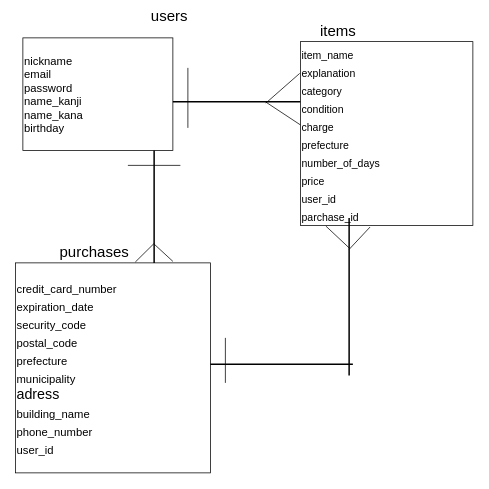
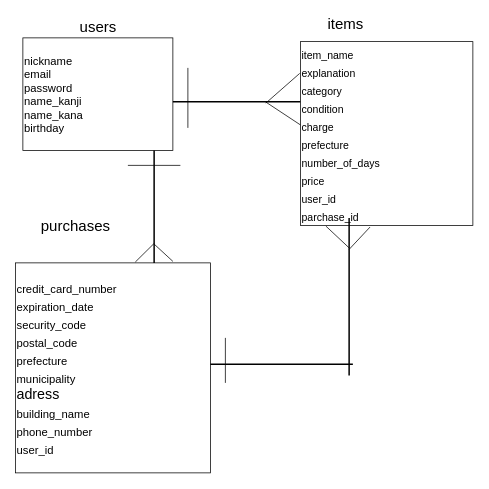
node "users": moved (169, 15) -> (98, 27)
node "items": moved (338, 30) -> (345, 23)
node "purchases": moved (94, 252) -> (75, 225)
